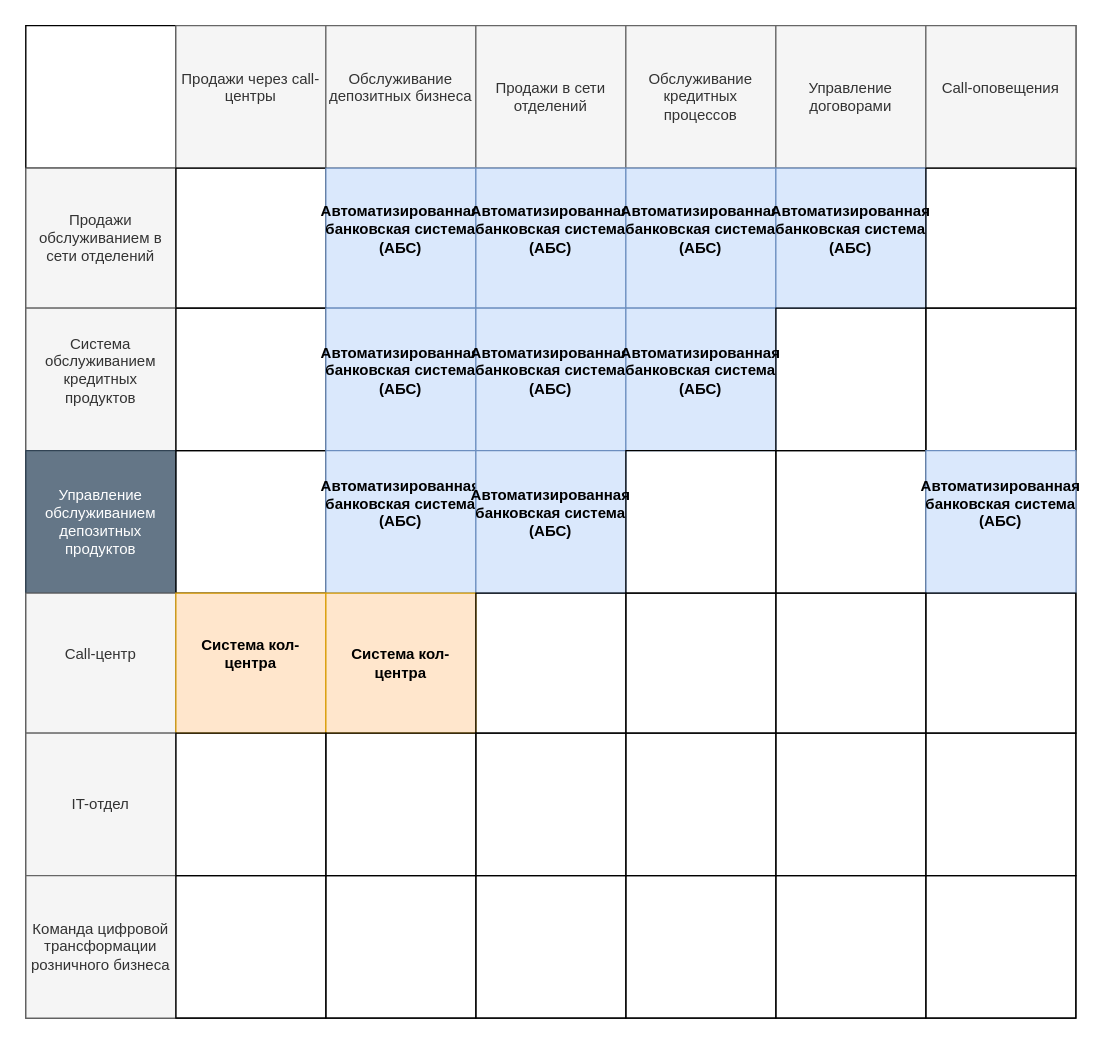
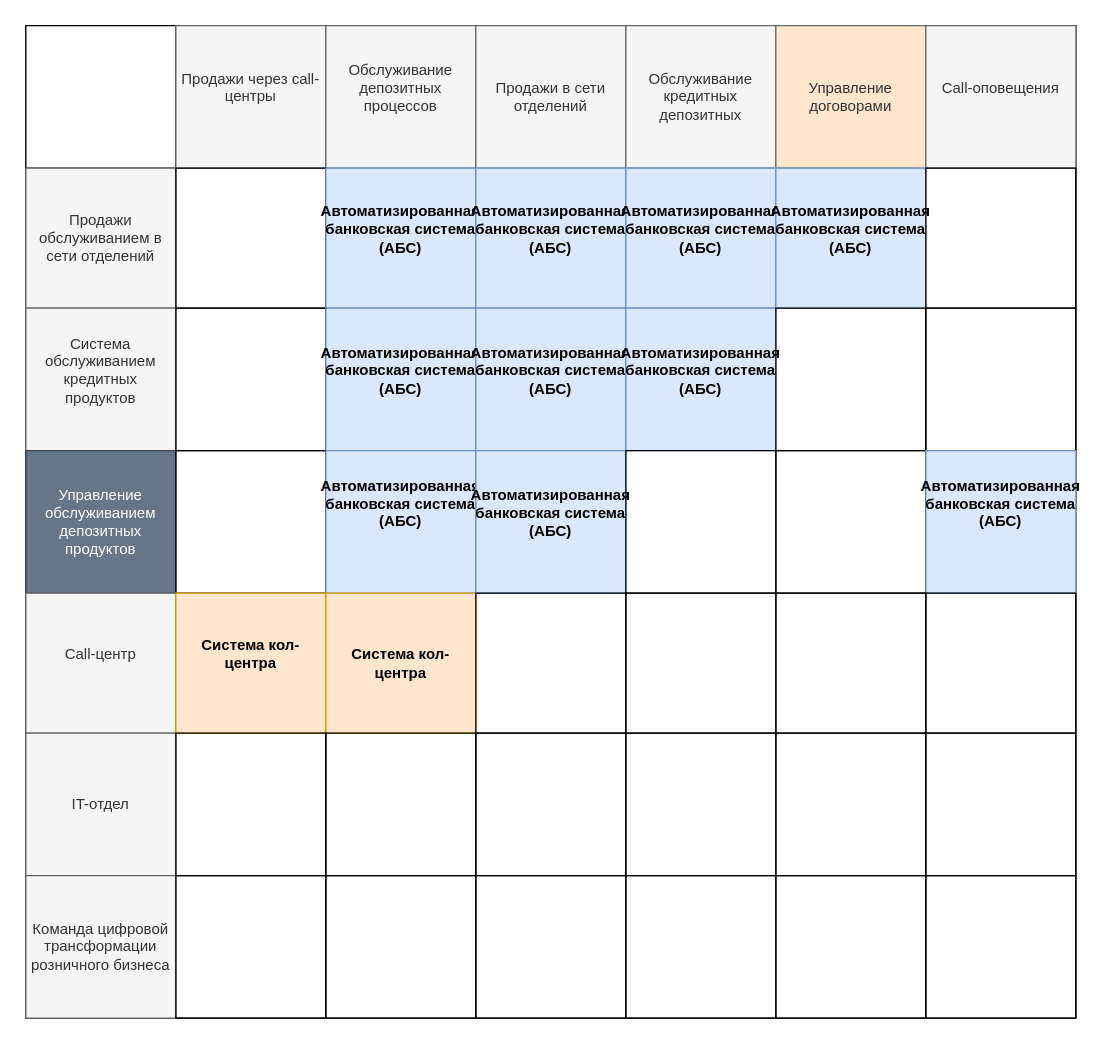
node "Обслуживание депозитных бизнеса": label "Обслуживание депозитных бизнеса" -> "Обслуживание депозитных процессов"
node "Обслуживание кредитных процессов": label "Обслуживание кредитных процессов" -> "Обслуживание кредитных депозитных"
node "Управление договорами": fillcolor #f5f5f5 -> #ffe6cc
